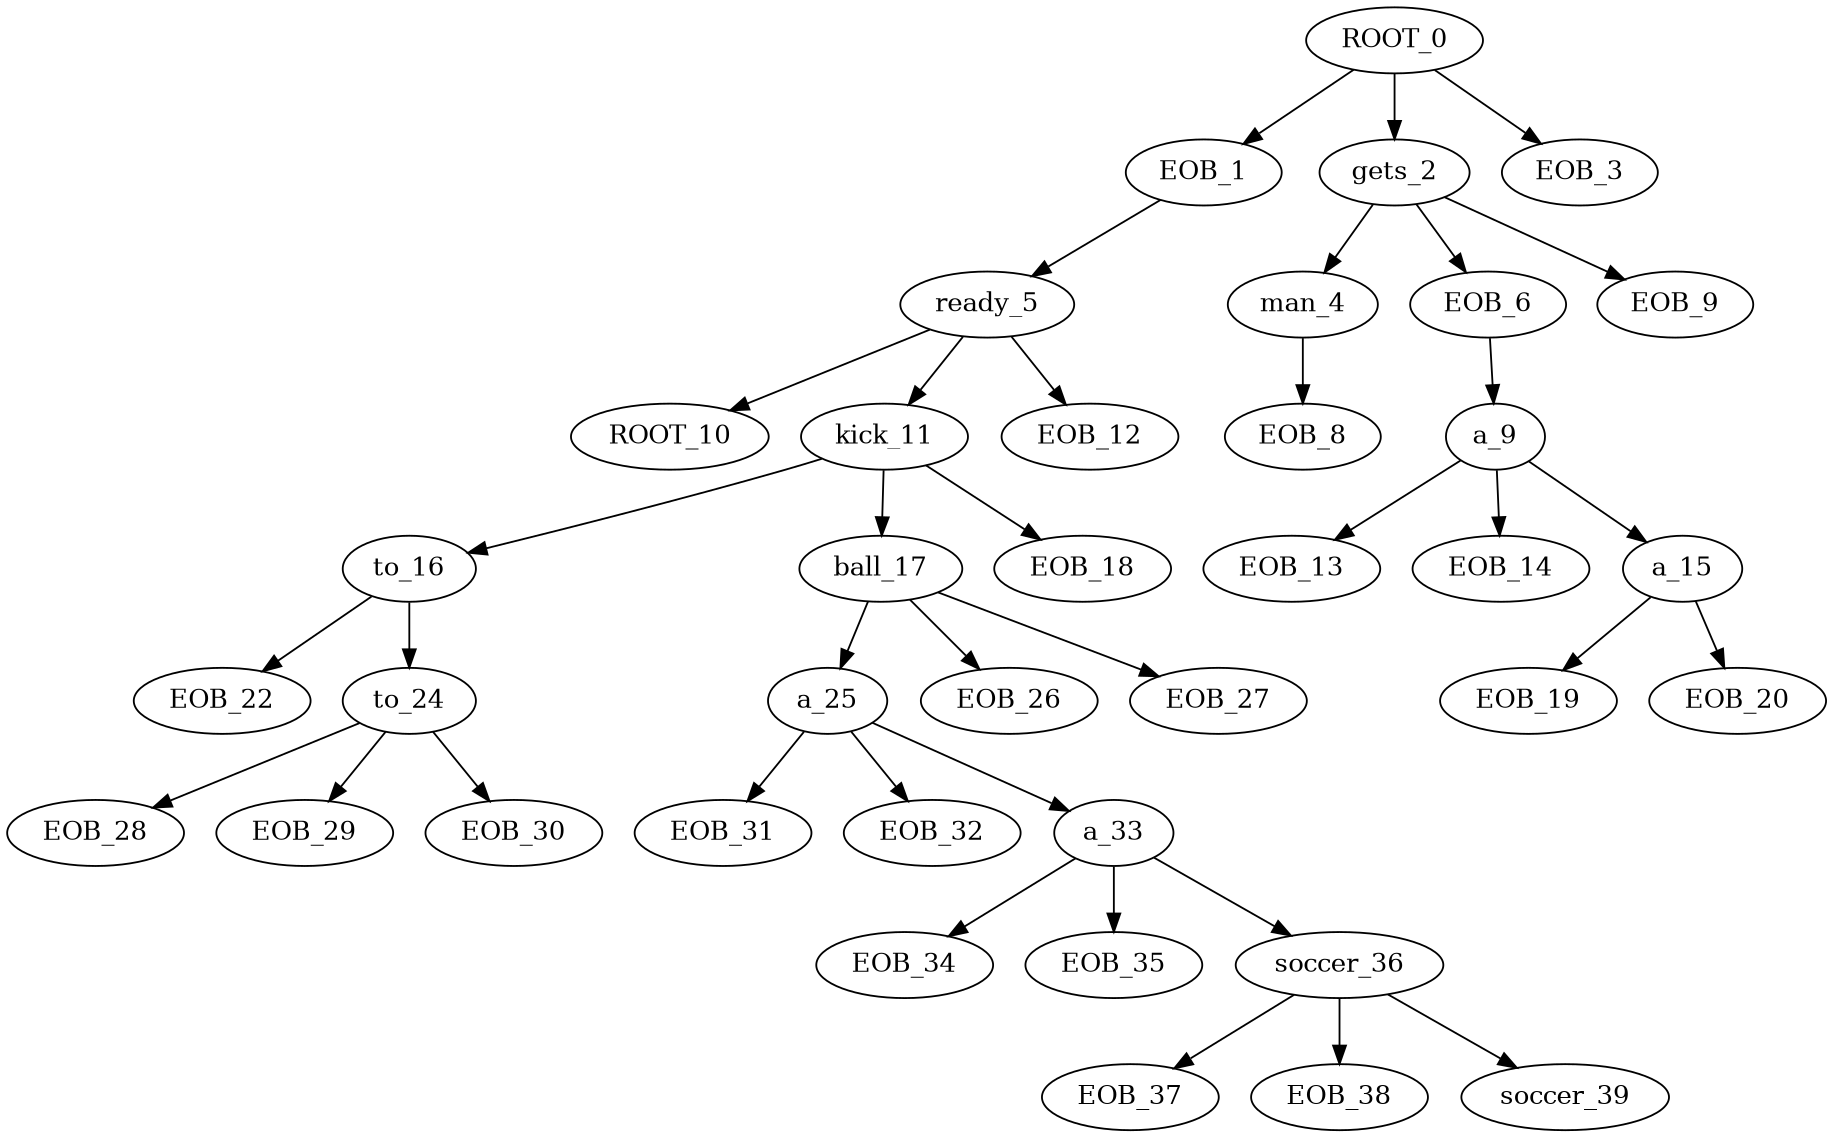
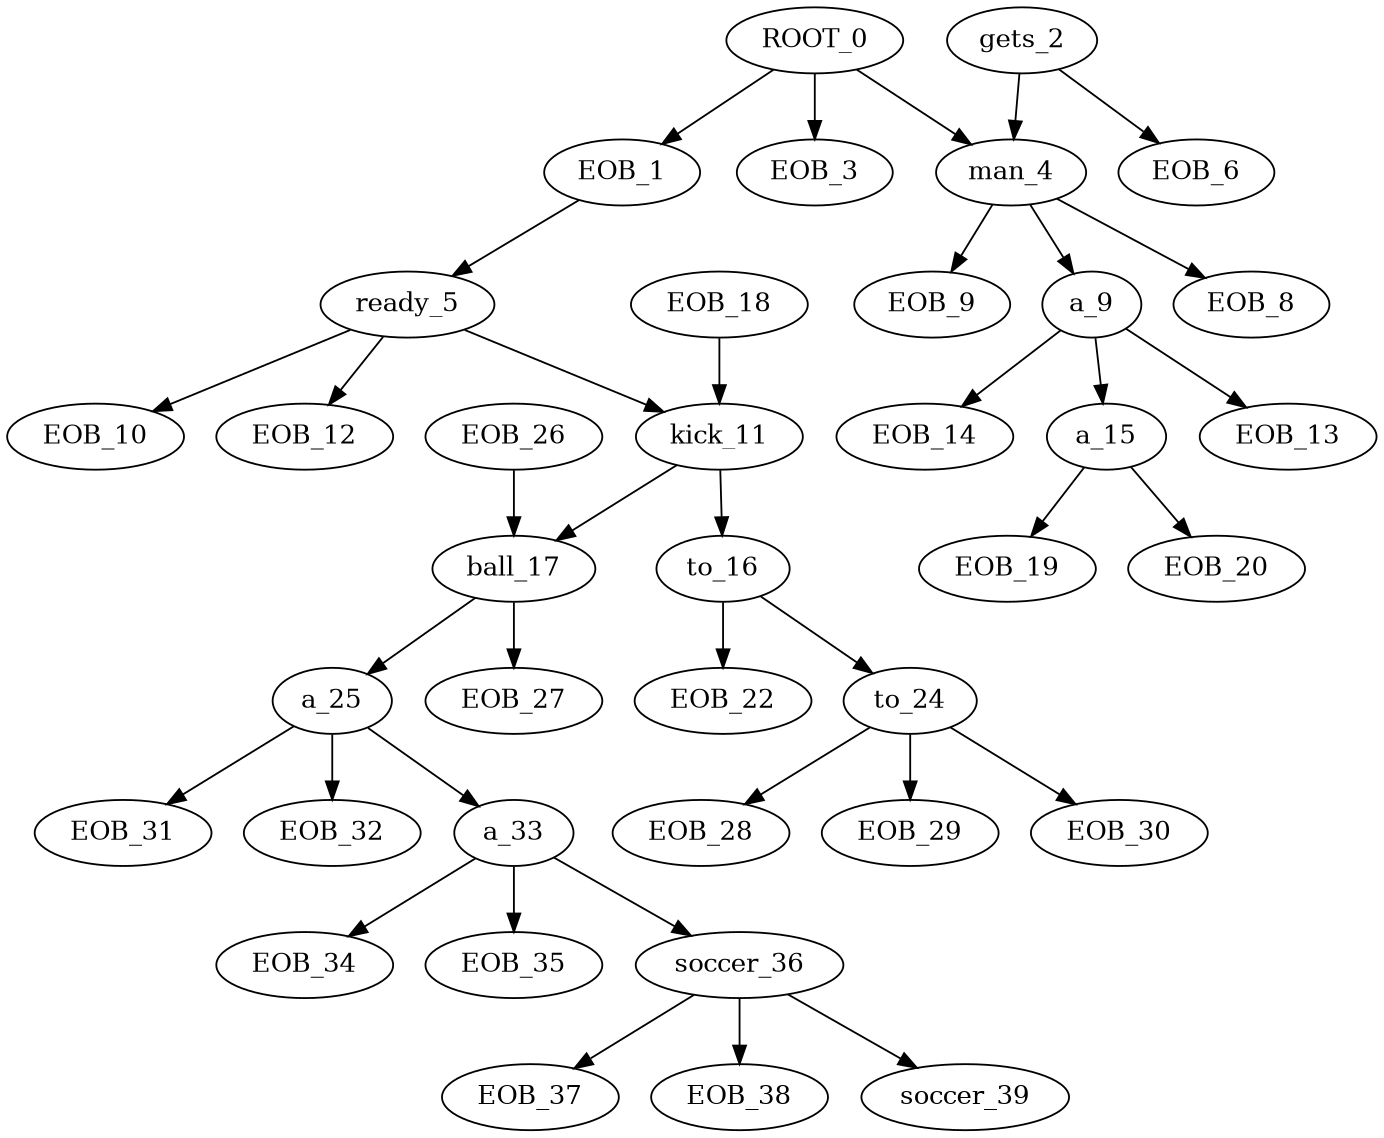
edge "ROOT_0" -> "gets_2": now "ROOT_0" -> "man_4"
edge "gets_2" -> "EOB_9": now "man_4" -> "EOB_9"
edge "EOB_6" -> "a_9": now "man_4" -> "a_9"
node "ROOT_10": label "ROOT_10" -> "EOB_10"
edge "kick_11" -> "EOB_18": reversed
edge "ball_17" -> "EOB_26": reversed
